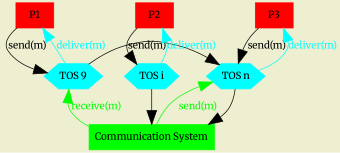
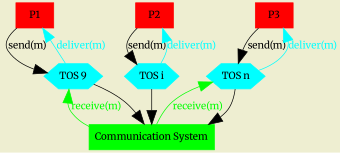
edge "TOS 9" -> "TOS n": now "TOS 9" -> "Communication System"
edge "Communication System" -> "TOS n": label "send(m)" -> "receive(m)"
